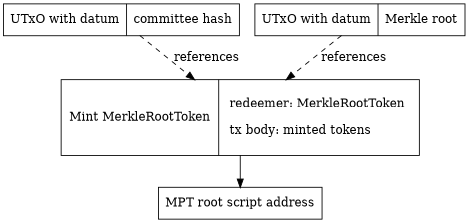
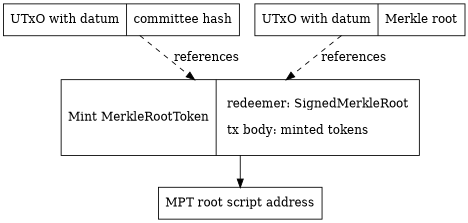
node "Mint MerkleRootToken": text "redeemer: MerkleRootToken" -> "redeemer: SignedMerkleRoot"
